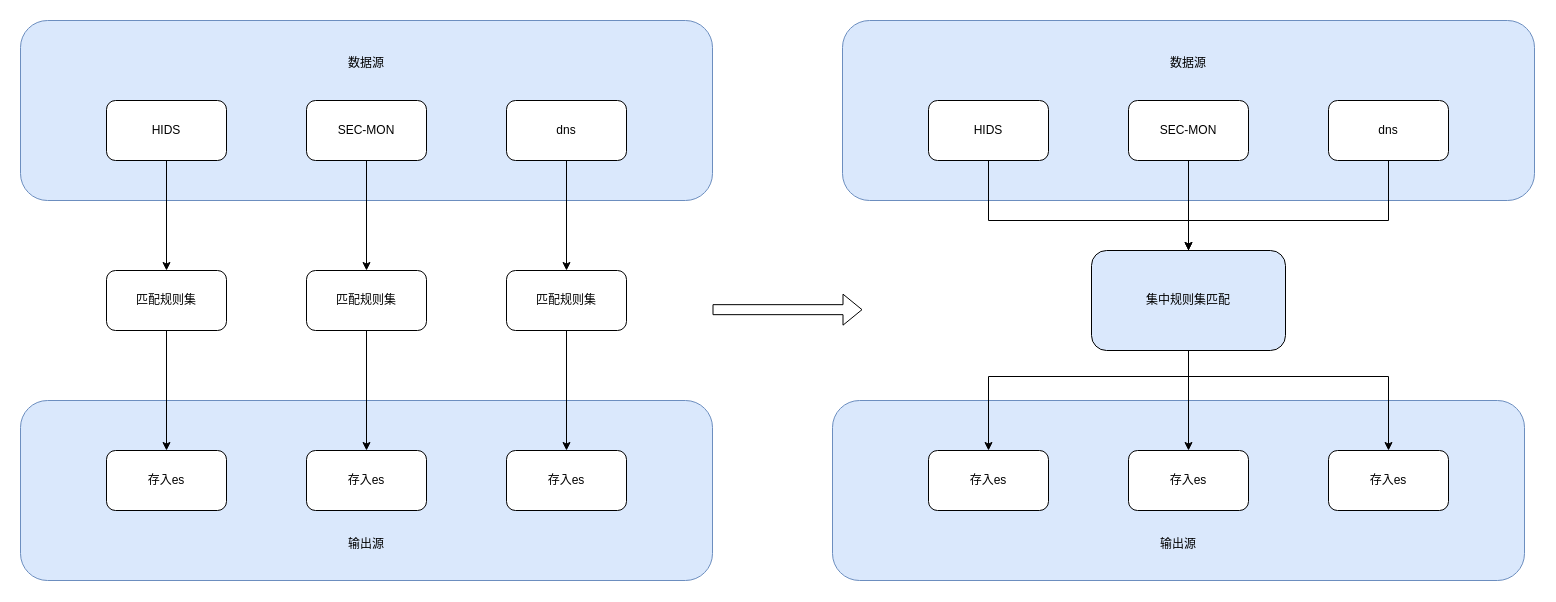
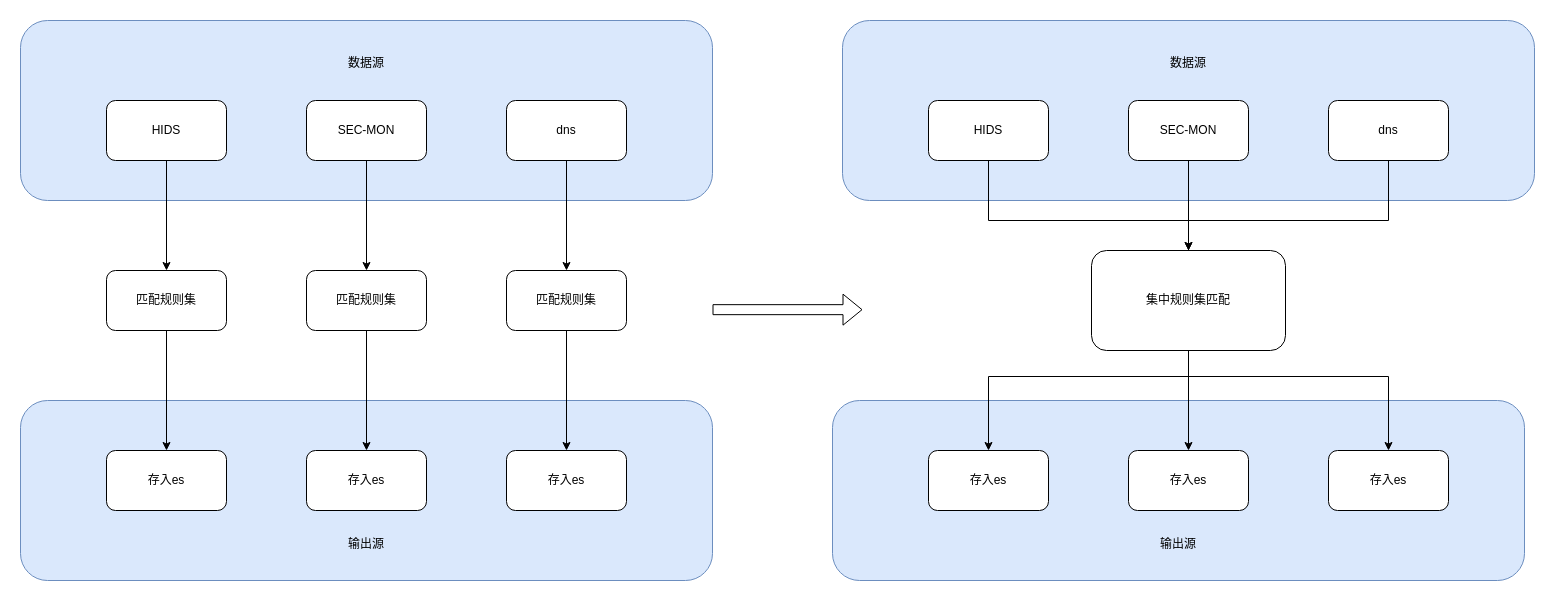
node "集中规则集匹配": fillcolor #dae8fc -> #ffffff
